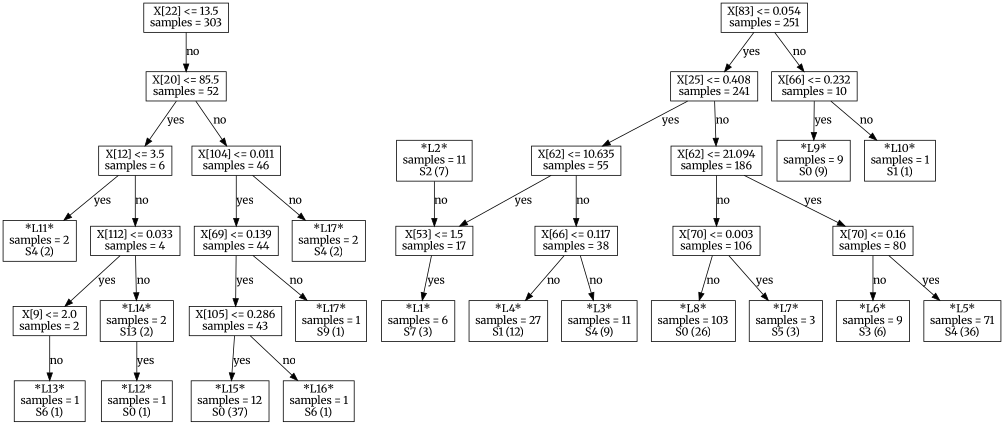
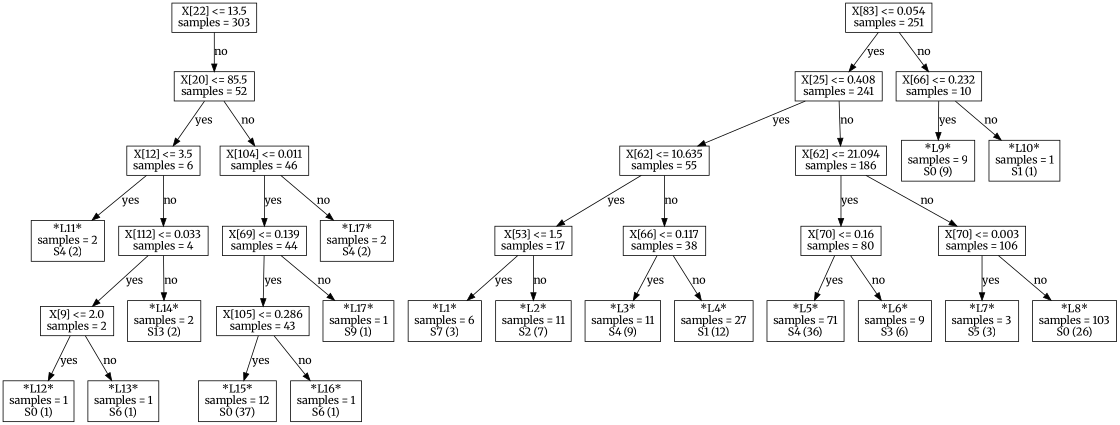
edge "*L2* samples = 11 S2 (7)" -> "X[53] <= 1.5 samples = 17": reversed
edge "X[66] <= 0.117 samples = 38" -> "*L3* samples = 11 S4 (9)": label "no" -> "yes"
edge "*L14* samples = 2 S13 (2)" -> "*L12* samples = 1 S0 (1)": now "X[9] <= 2.0 samples = 2" -> "*L12* samples = 1 S0 (1)"
